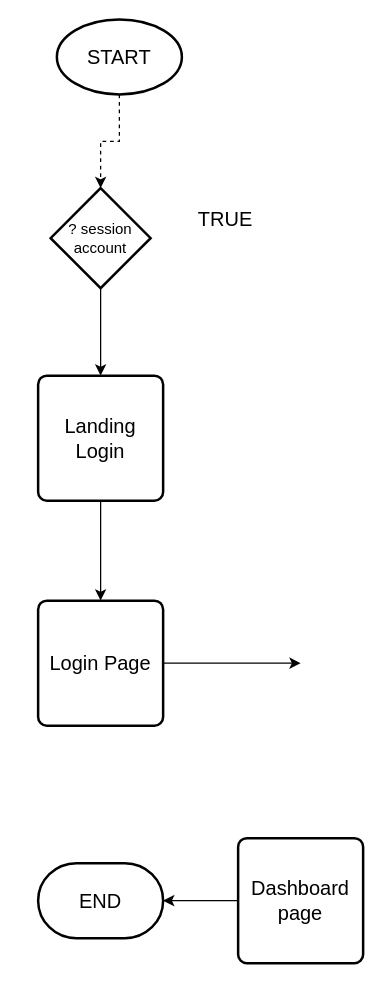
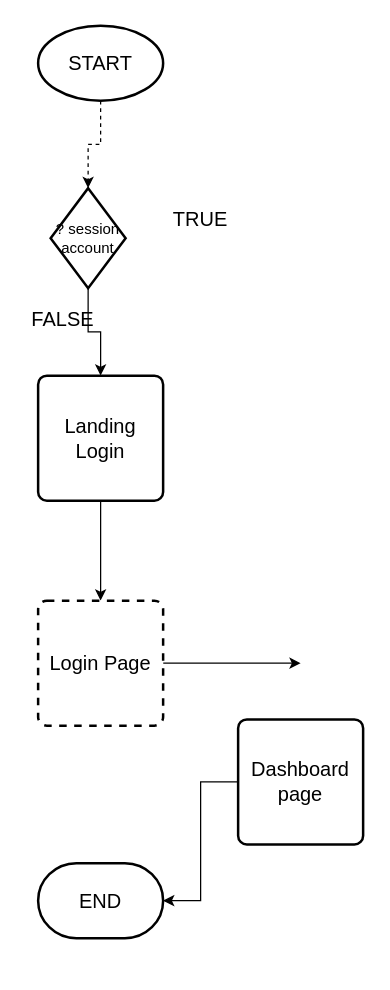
node "START": moved (119, 57) -> (101, 63)
node "TRUE": moved (226, 219) -> (201, 219)
node "? session account": size 100x100 -> 75x100
node "FALSE": added
node "Login Page": style solid -> dashed
node "Dashboard page": moved (301, 901) -> (301, 782)
